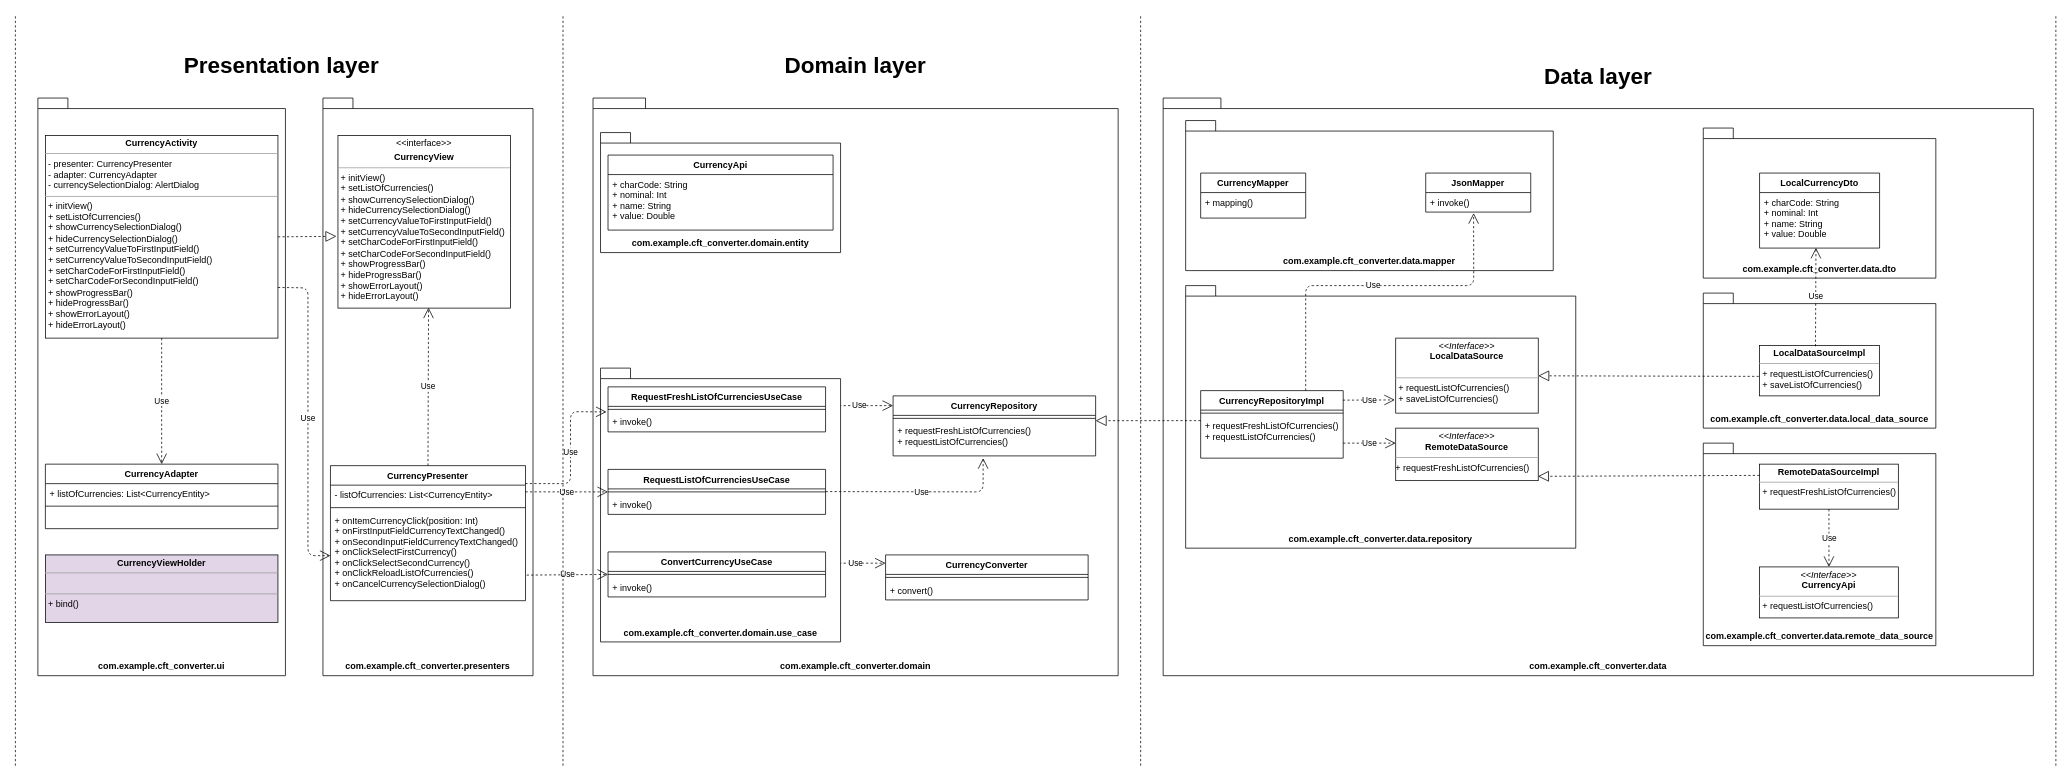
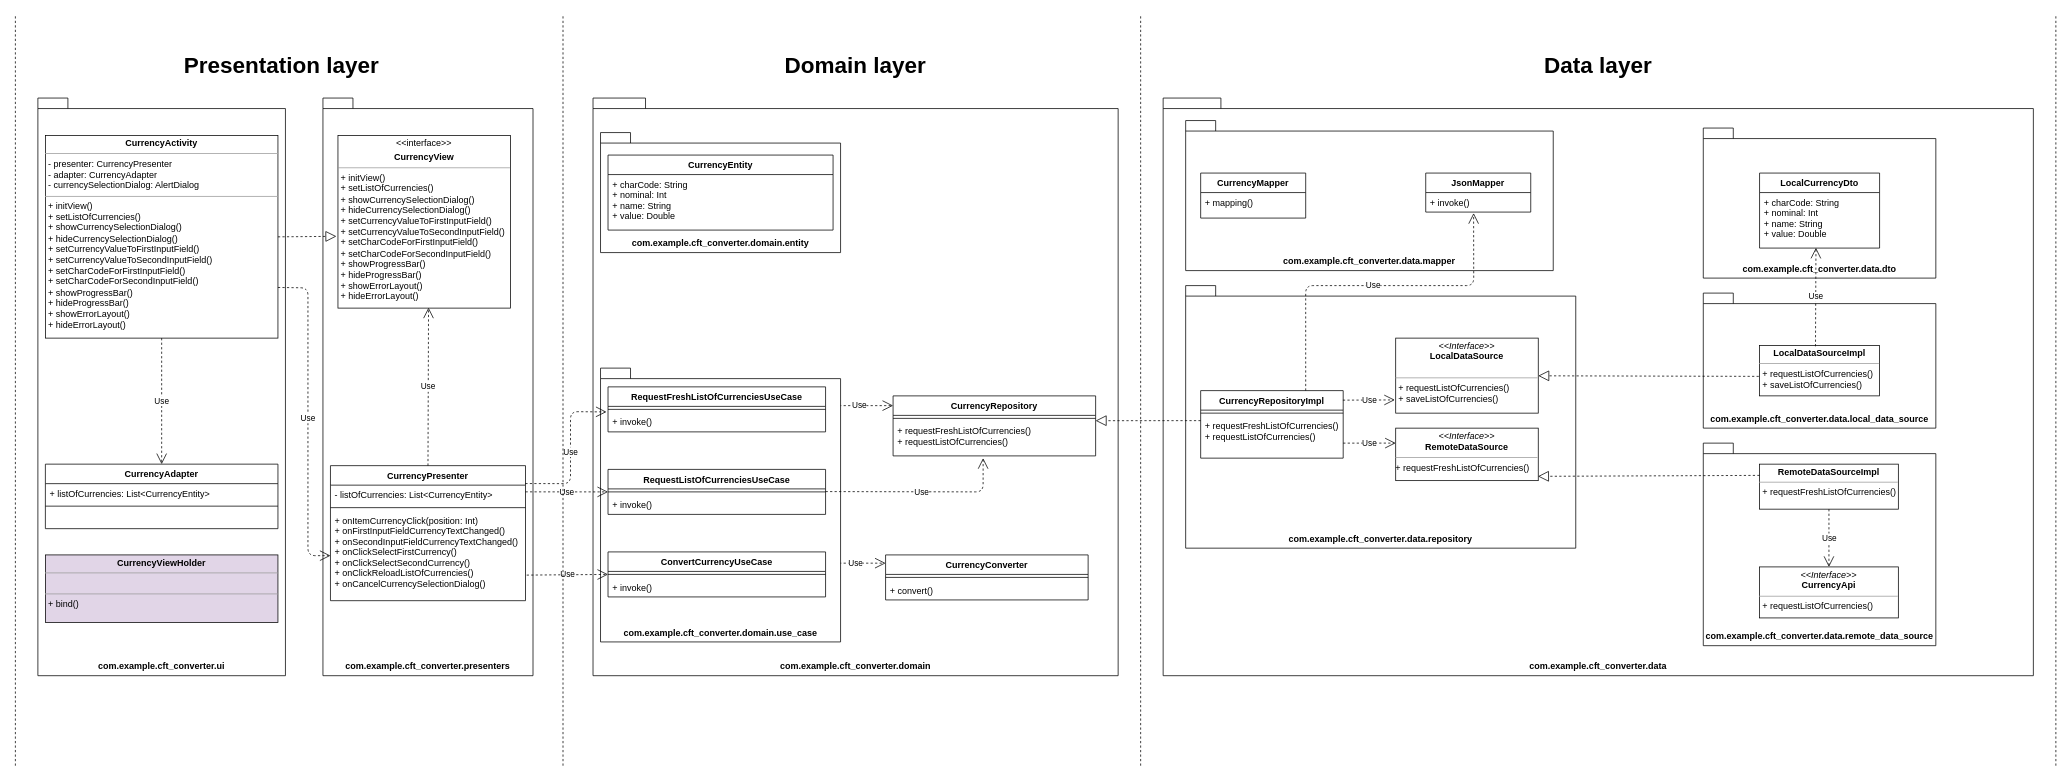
node "Data layer": moved (1598, 74) -> (1598, 63)
node "CurrencyApi": label "CurrencyApi" -> "CurrencyEntity"
